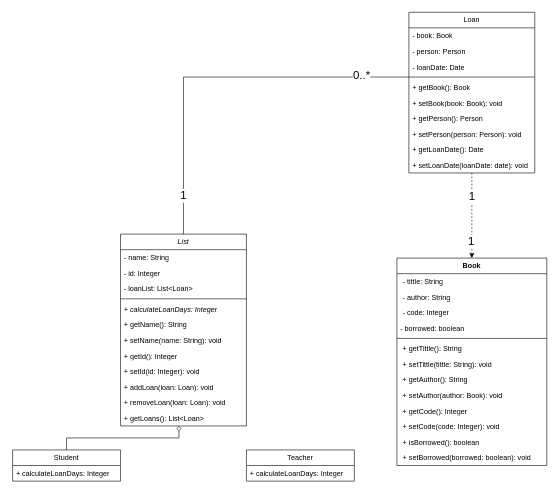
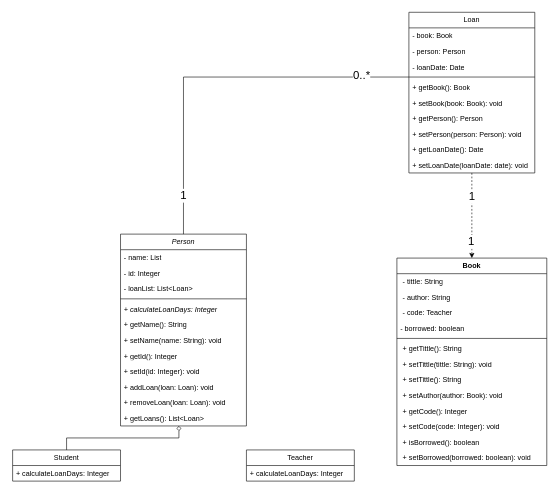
node "List": label "List" -> "Person"
node "- name: String": label "- name: String" -> "- name: List"
node "- code: Integer": label "- code: Integer" -> "- code: Teacher"
node "+ getAuthor(): String": label "+ getAuthor(): String" -> "+ setTittle(): String"
